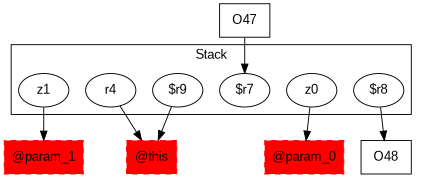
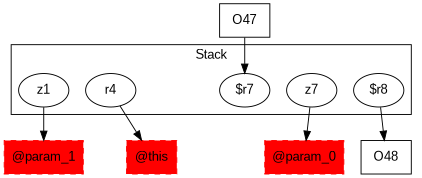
node "$r9": removed
node "z0": label "z0" -> "z7"
